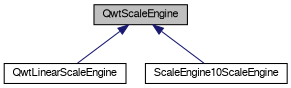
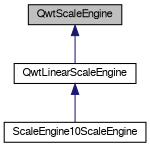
edge "ScaleEngine10ScaleEngine" -> "QwtScaleEngine": now "ScaleEngine10ScaleEngine" -> "QwtLinearScaleEngine"
